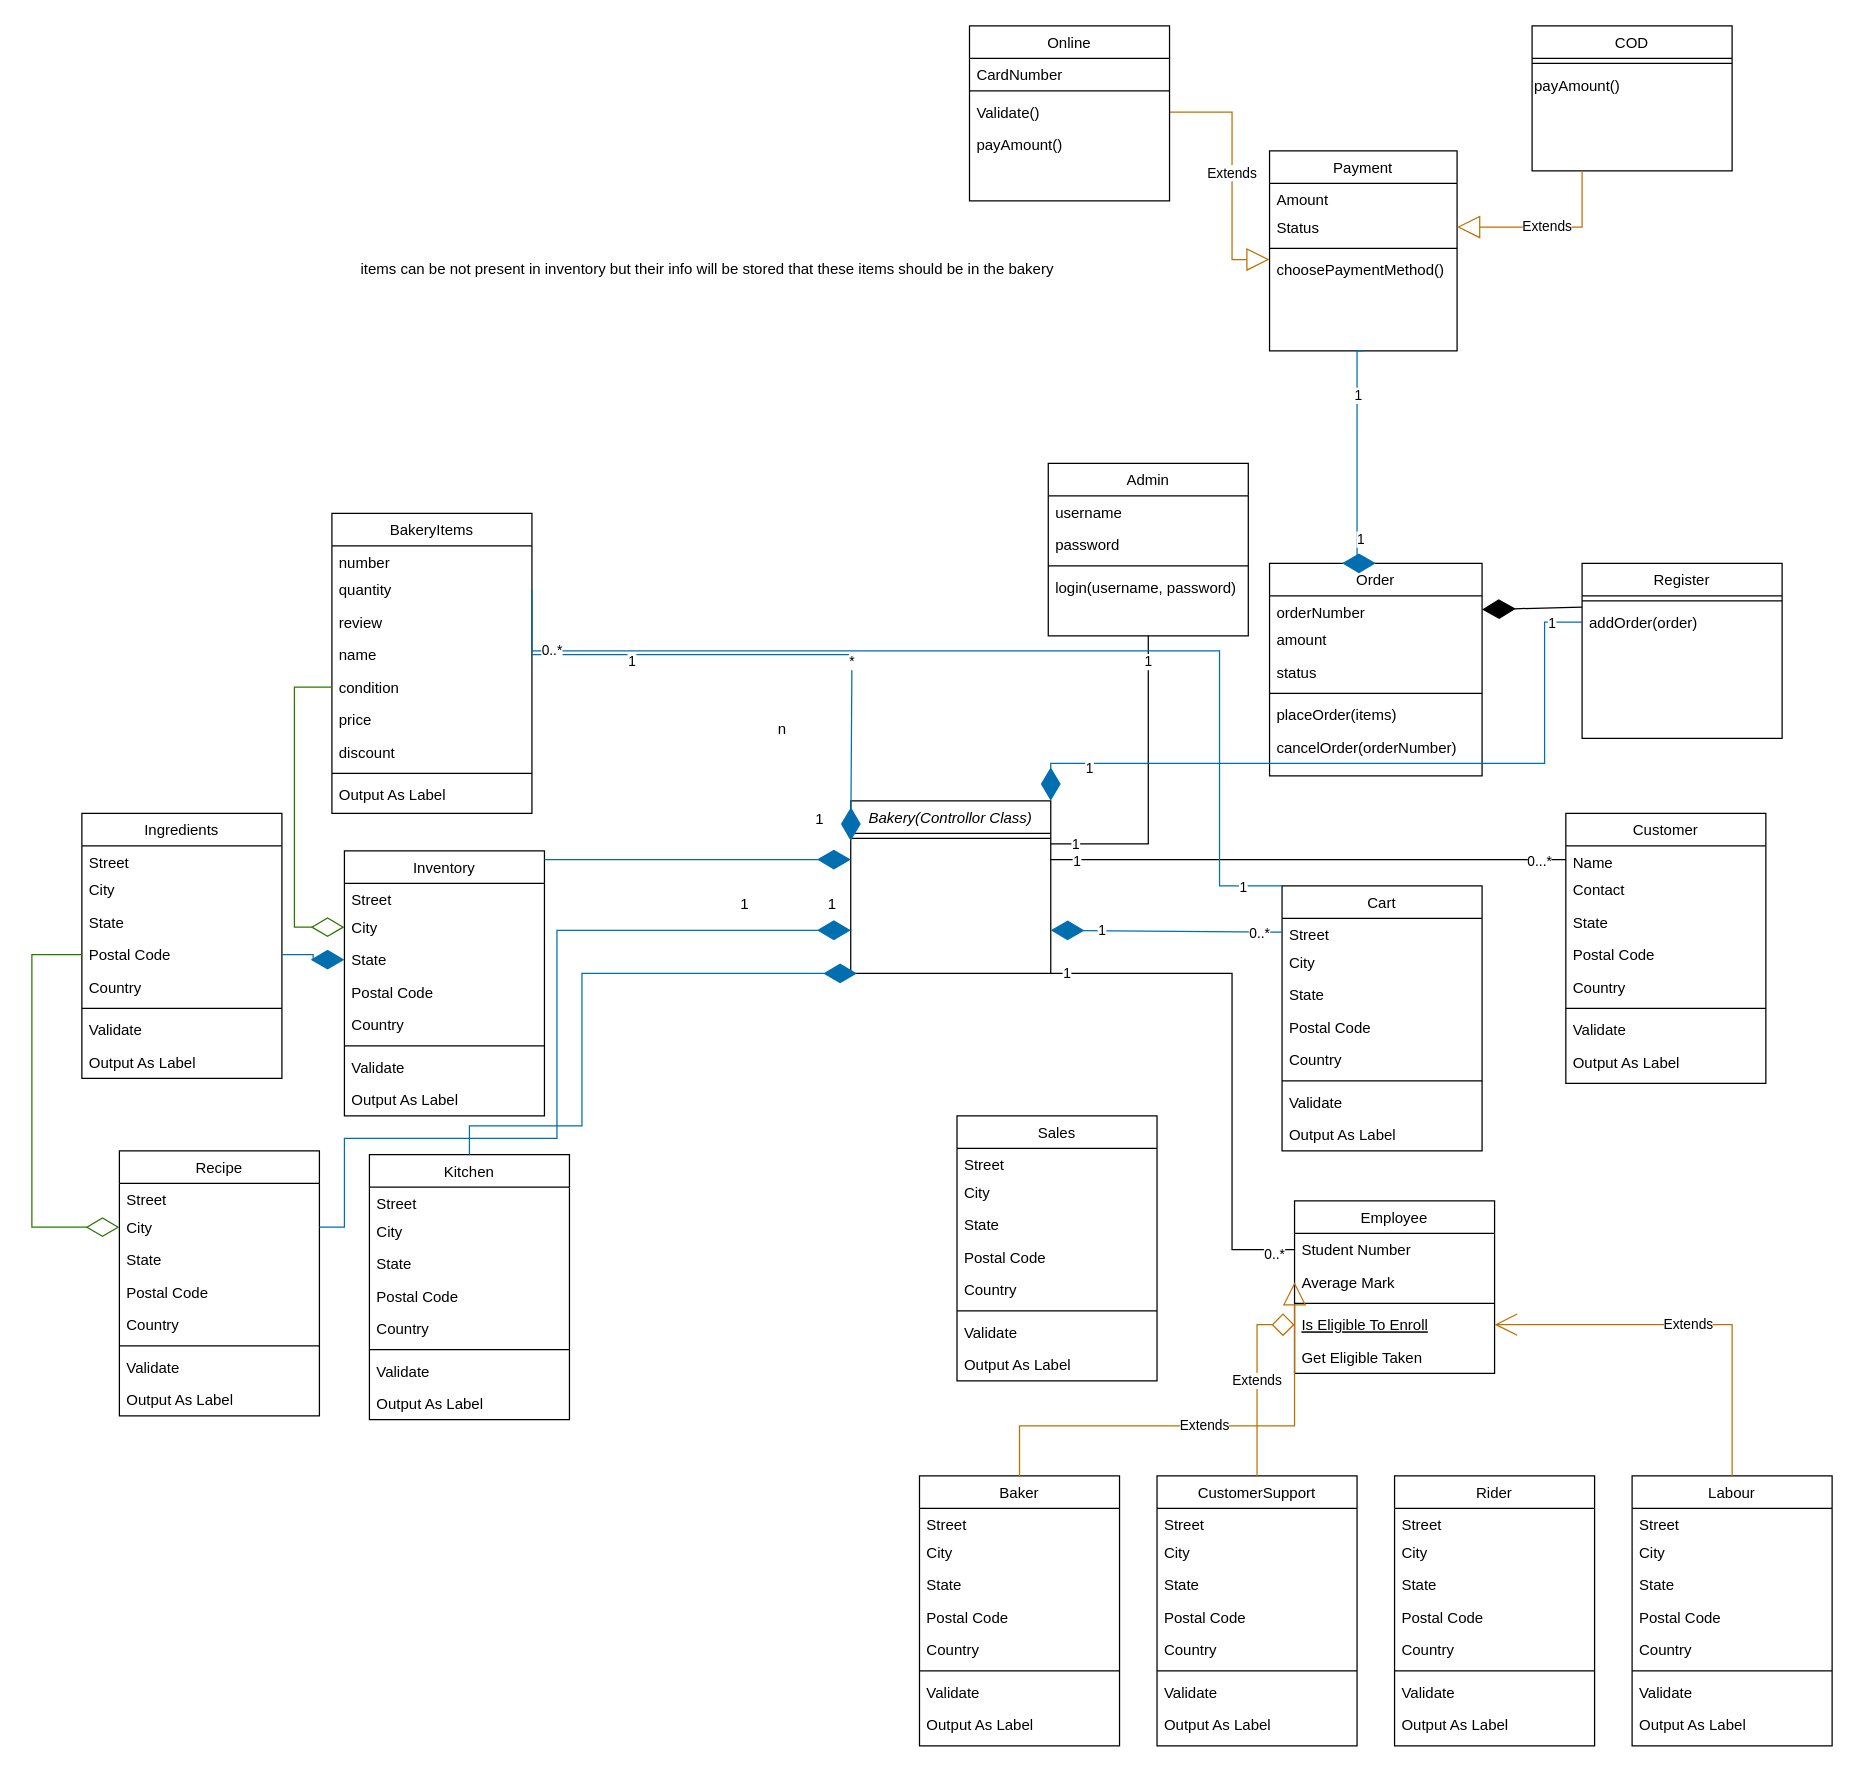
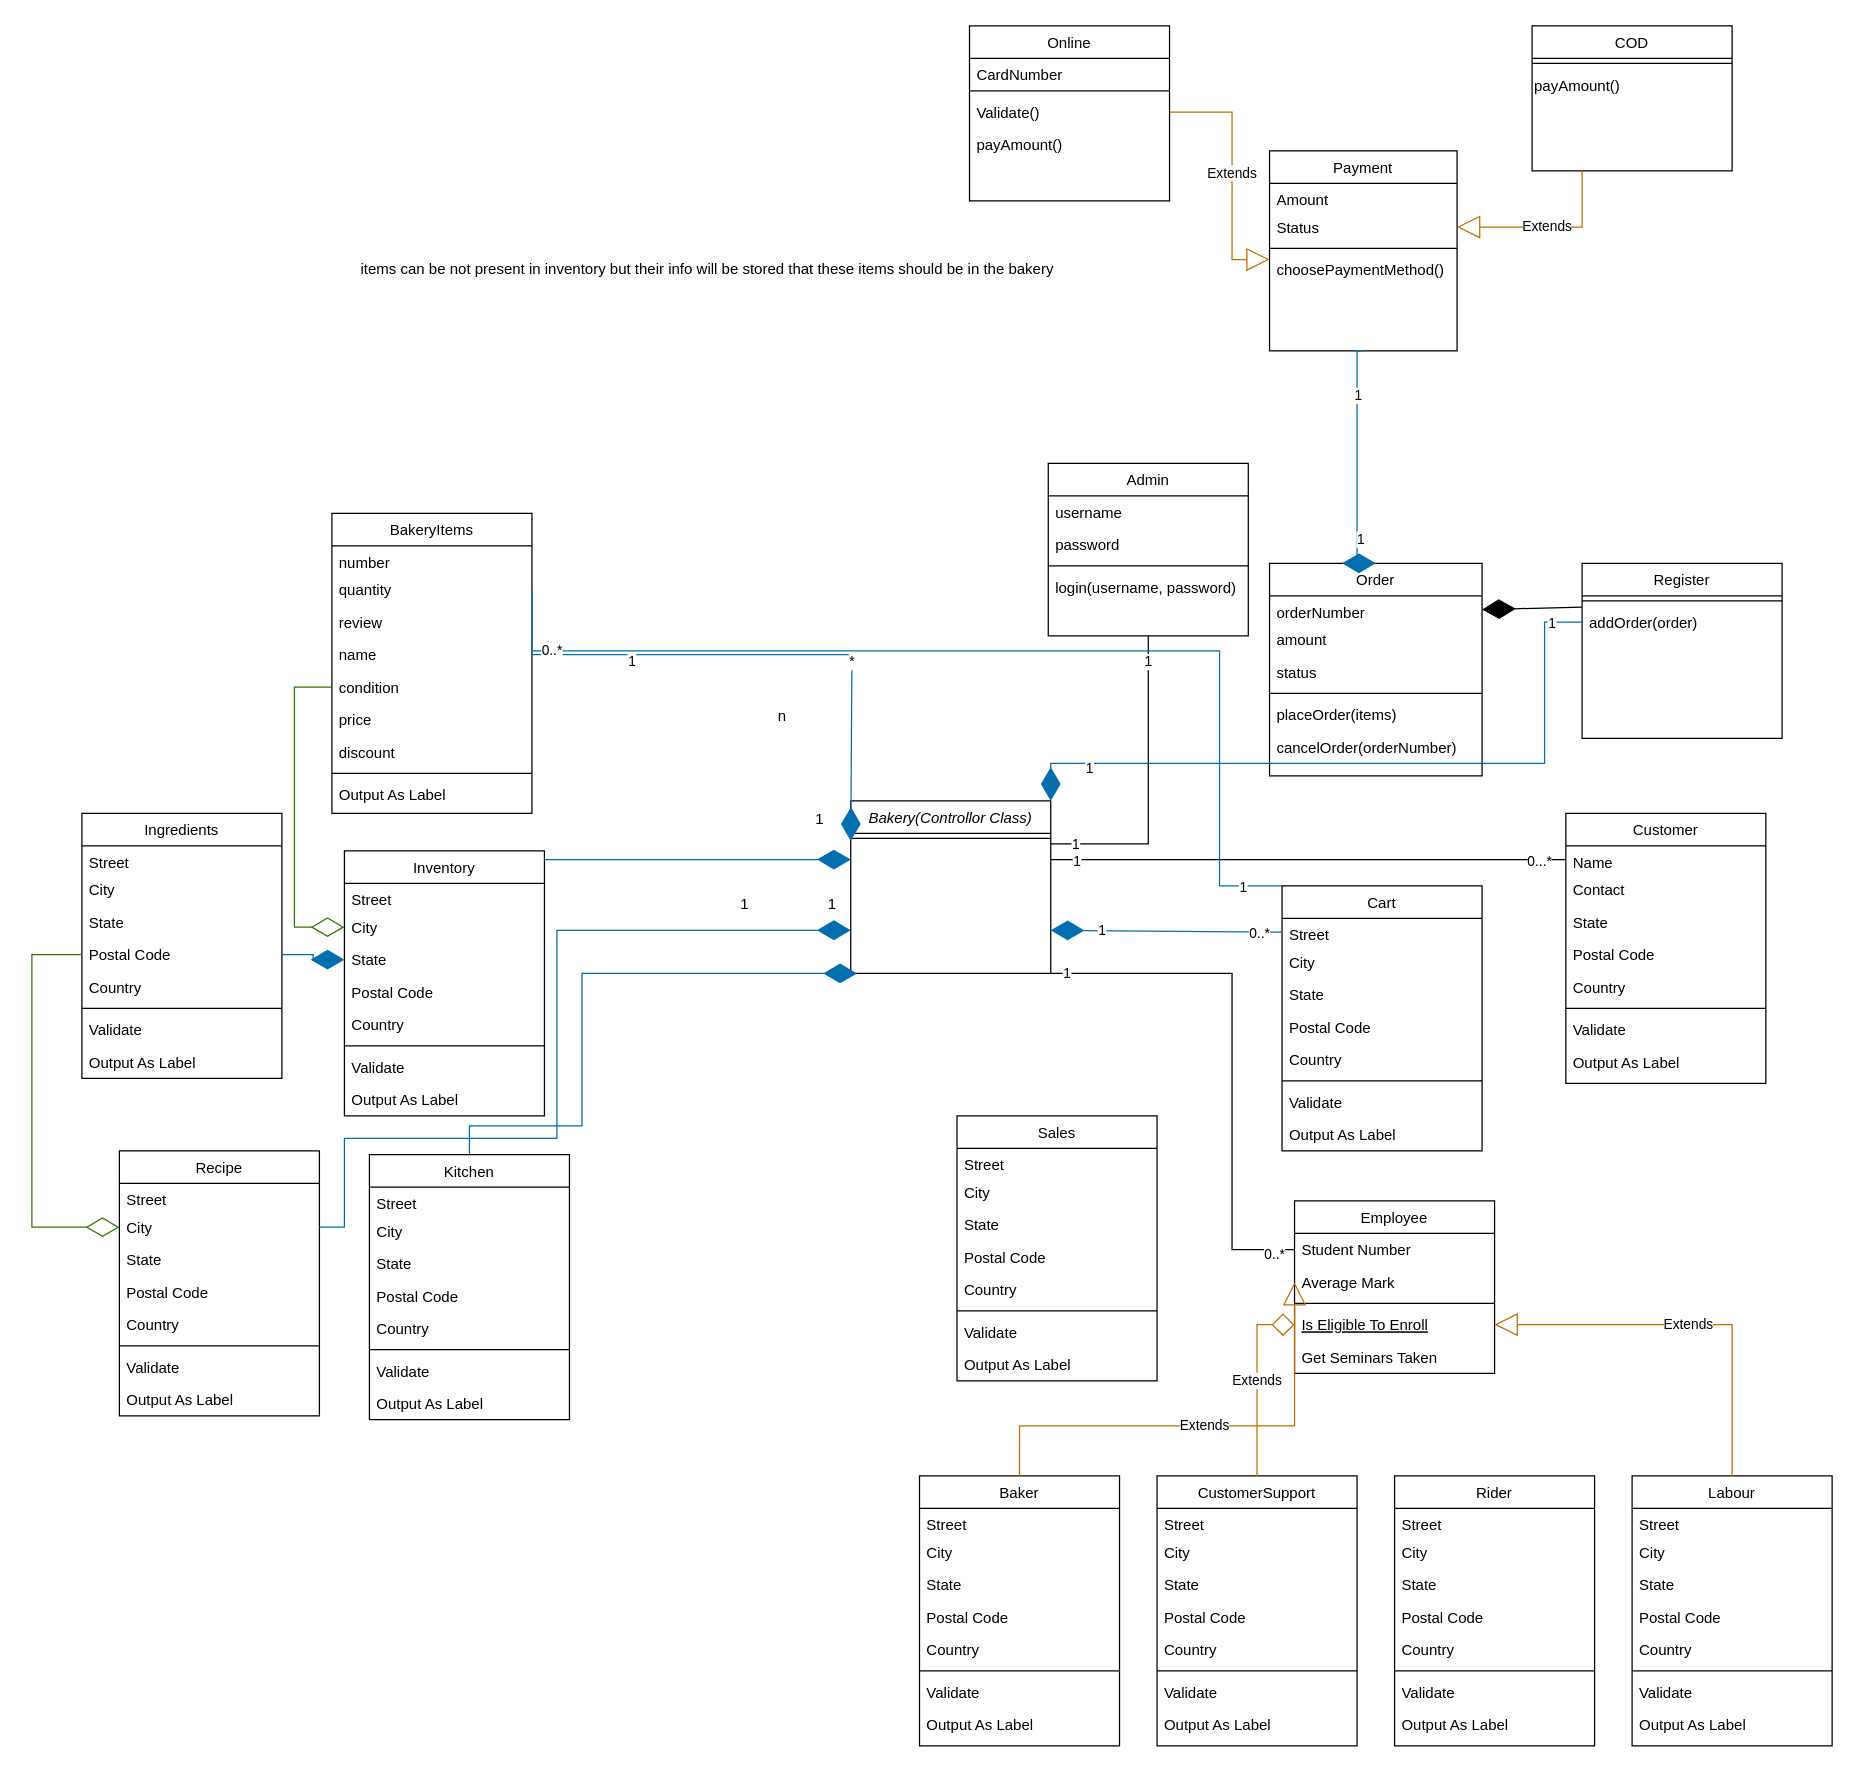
node "n": moved (782, 729) -> (782, 717)
edge "Labour" -> "Is Eligible To Enroll": arrowhead open -> block
node "Get Eligible Taken": label "Get Eligible Taken" -> "Get Seminars Taken"
